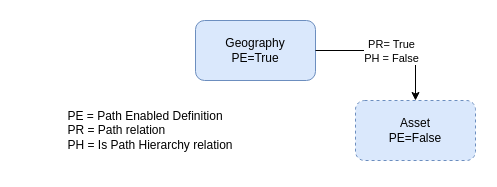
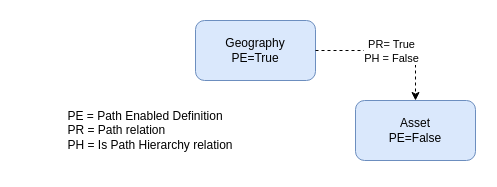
edge "Geography PE=True" -> "Asset PE=False": style solid -> dashed
node "Asset PE=False": style dashed -> solid
